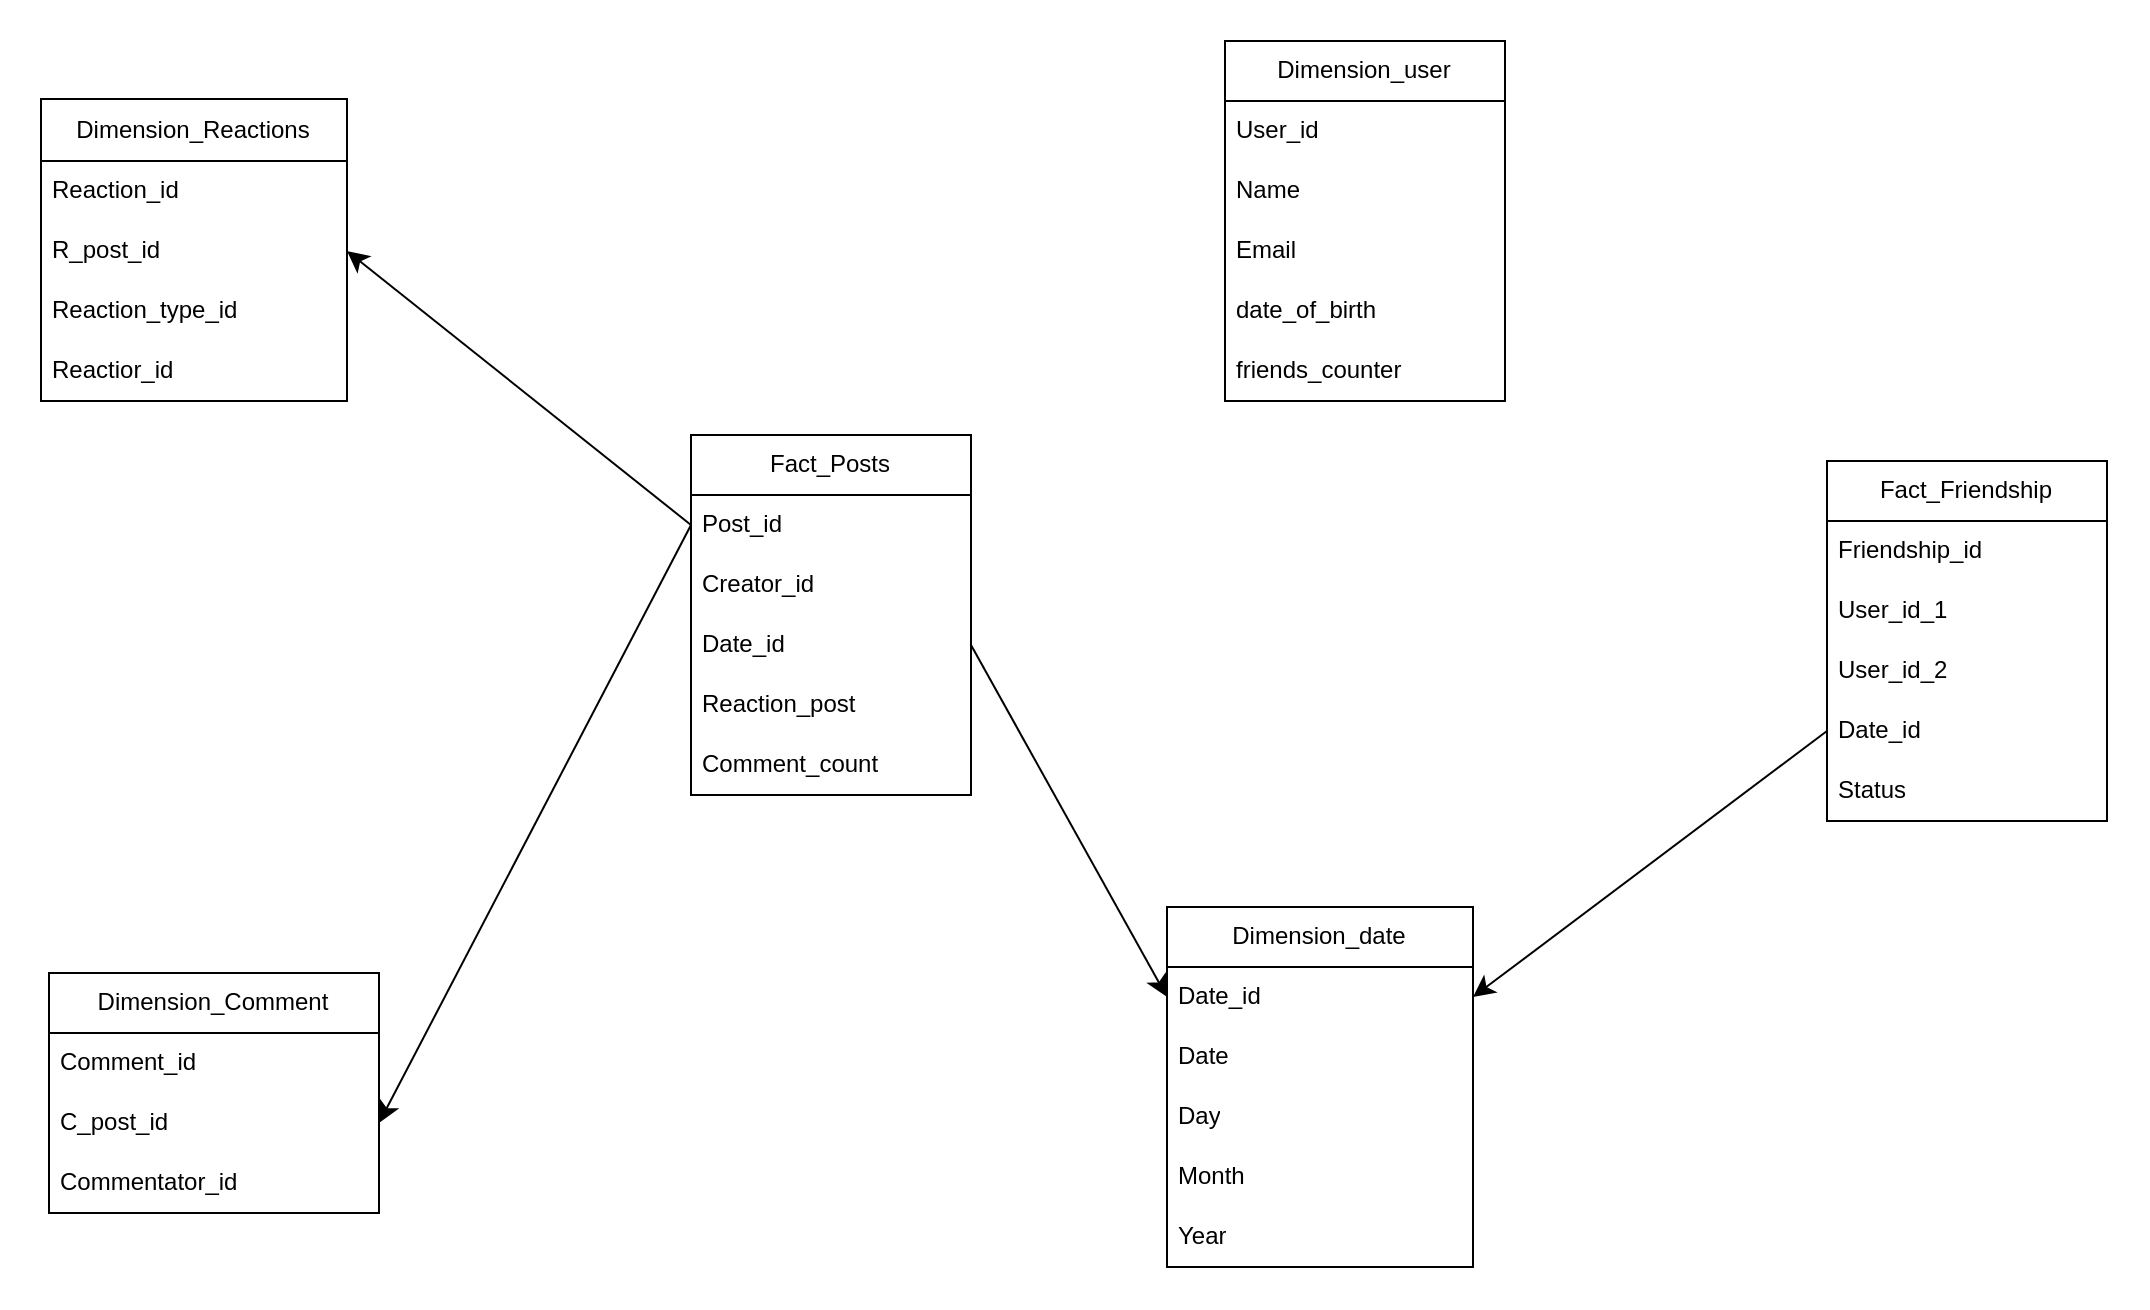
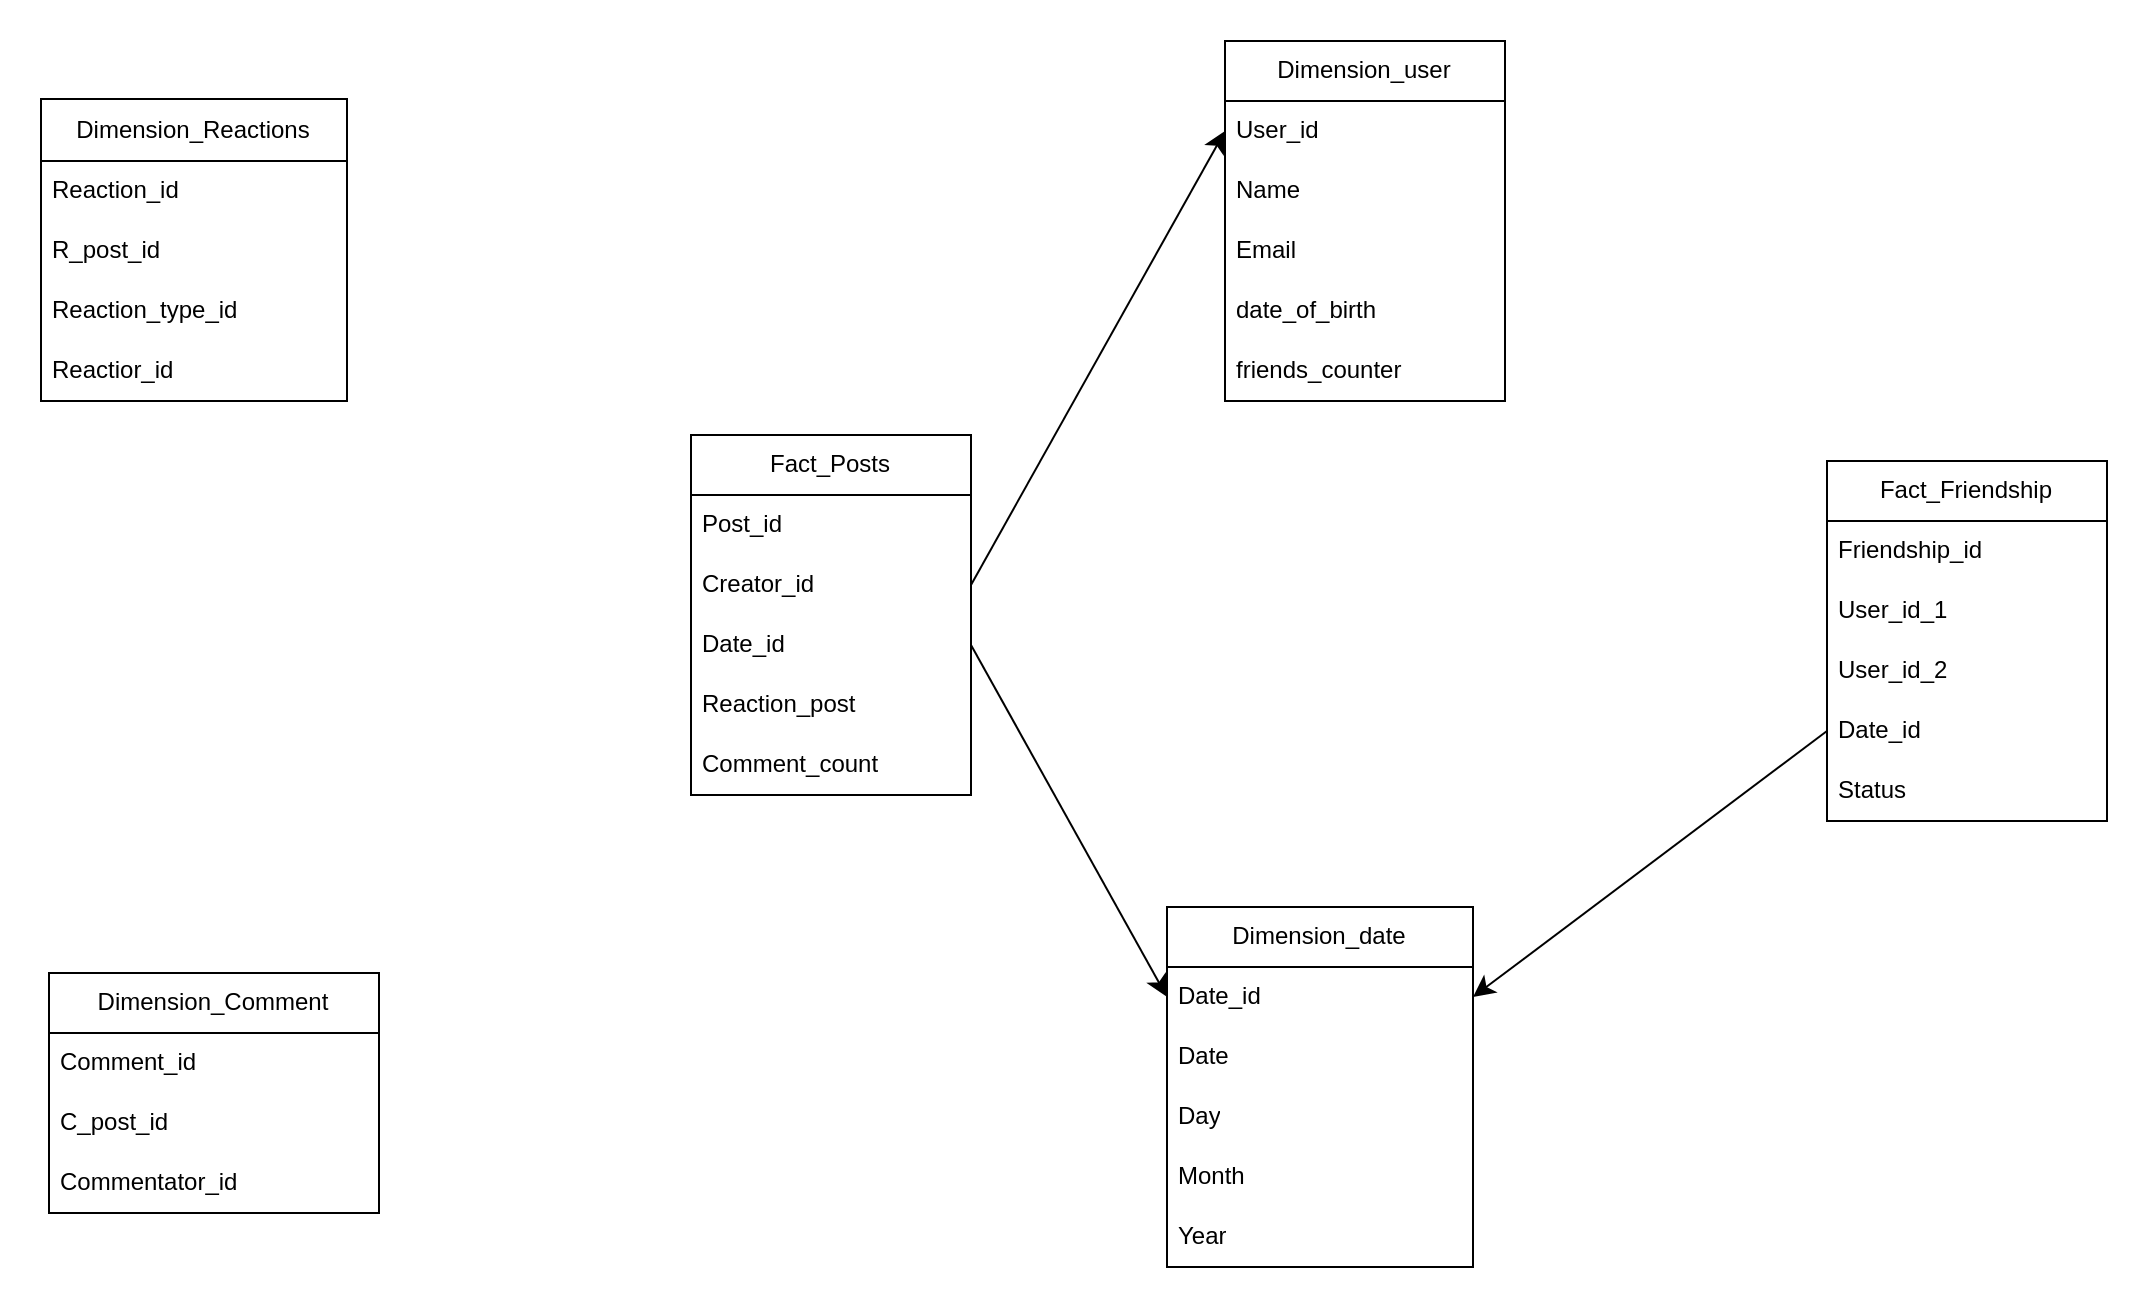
edge "Creator_id" -> "User_id": added
edge "Post_id" -> "R_post_id": removed
edge "Post_id" -> "C_post_id": removed
